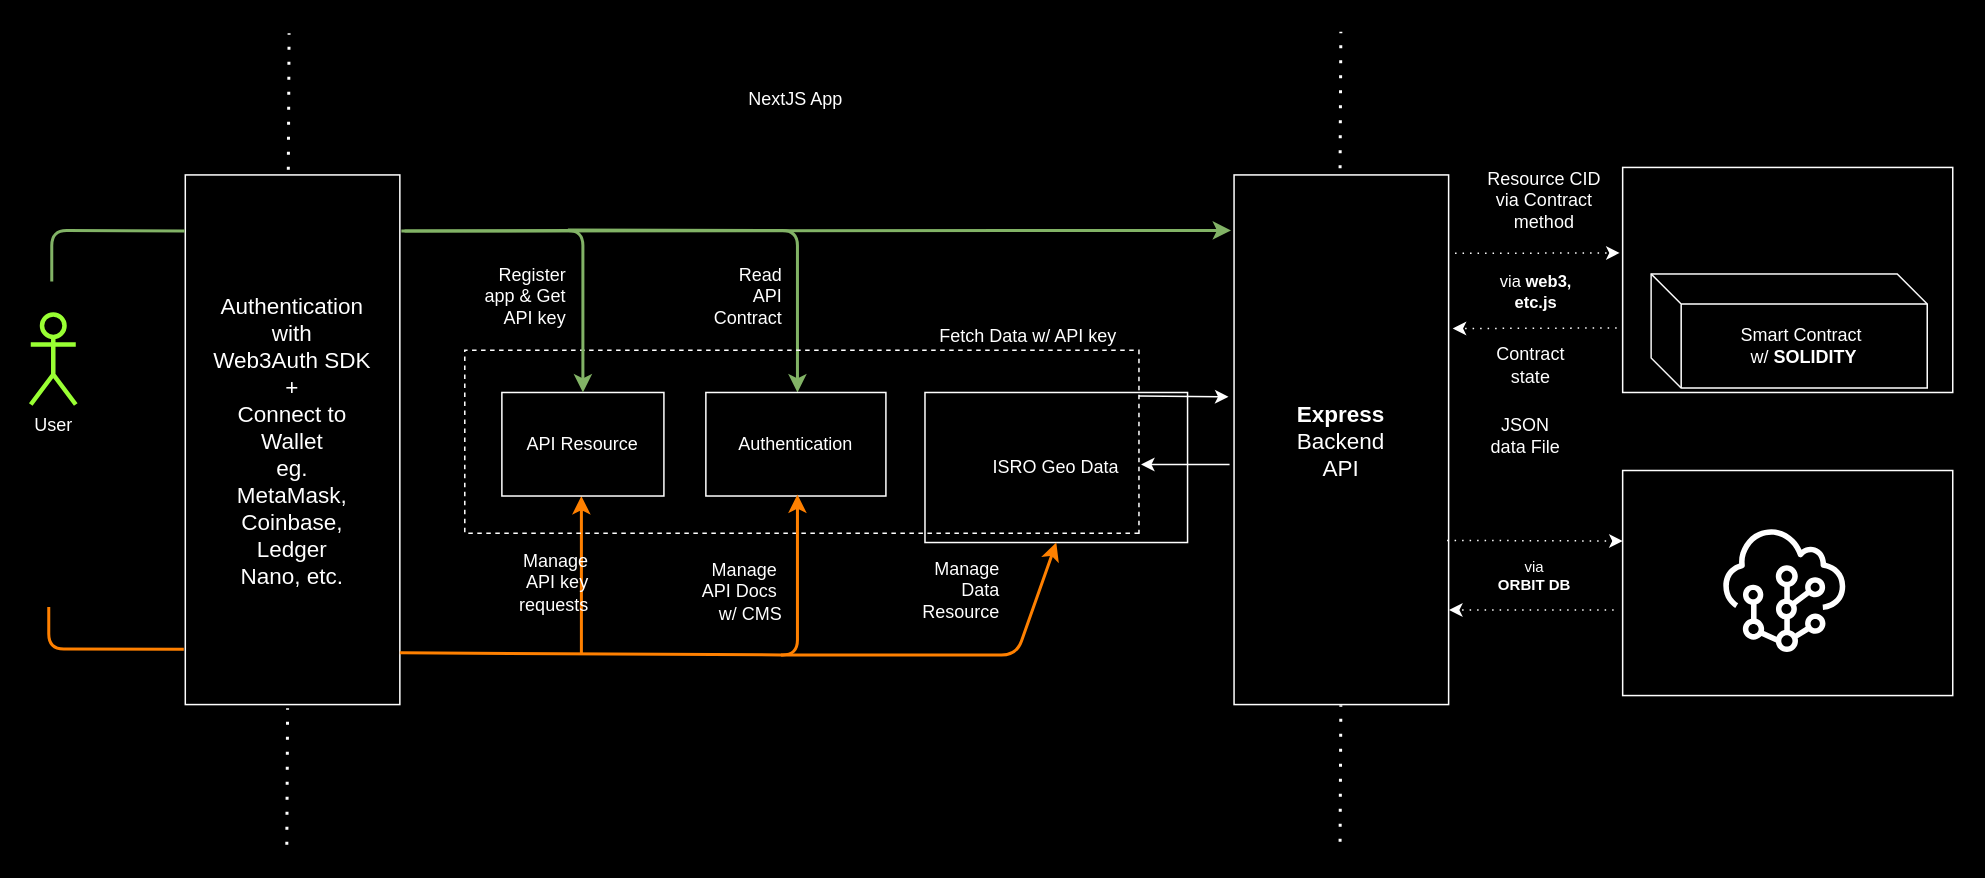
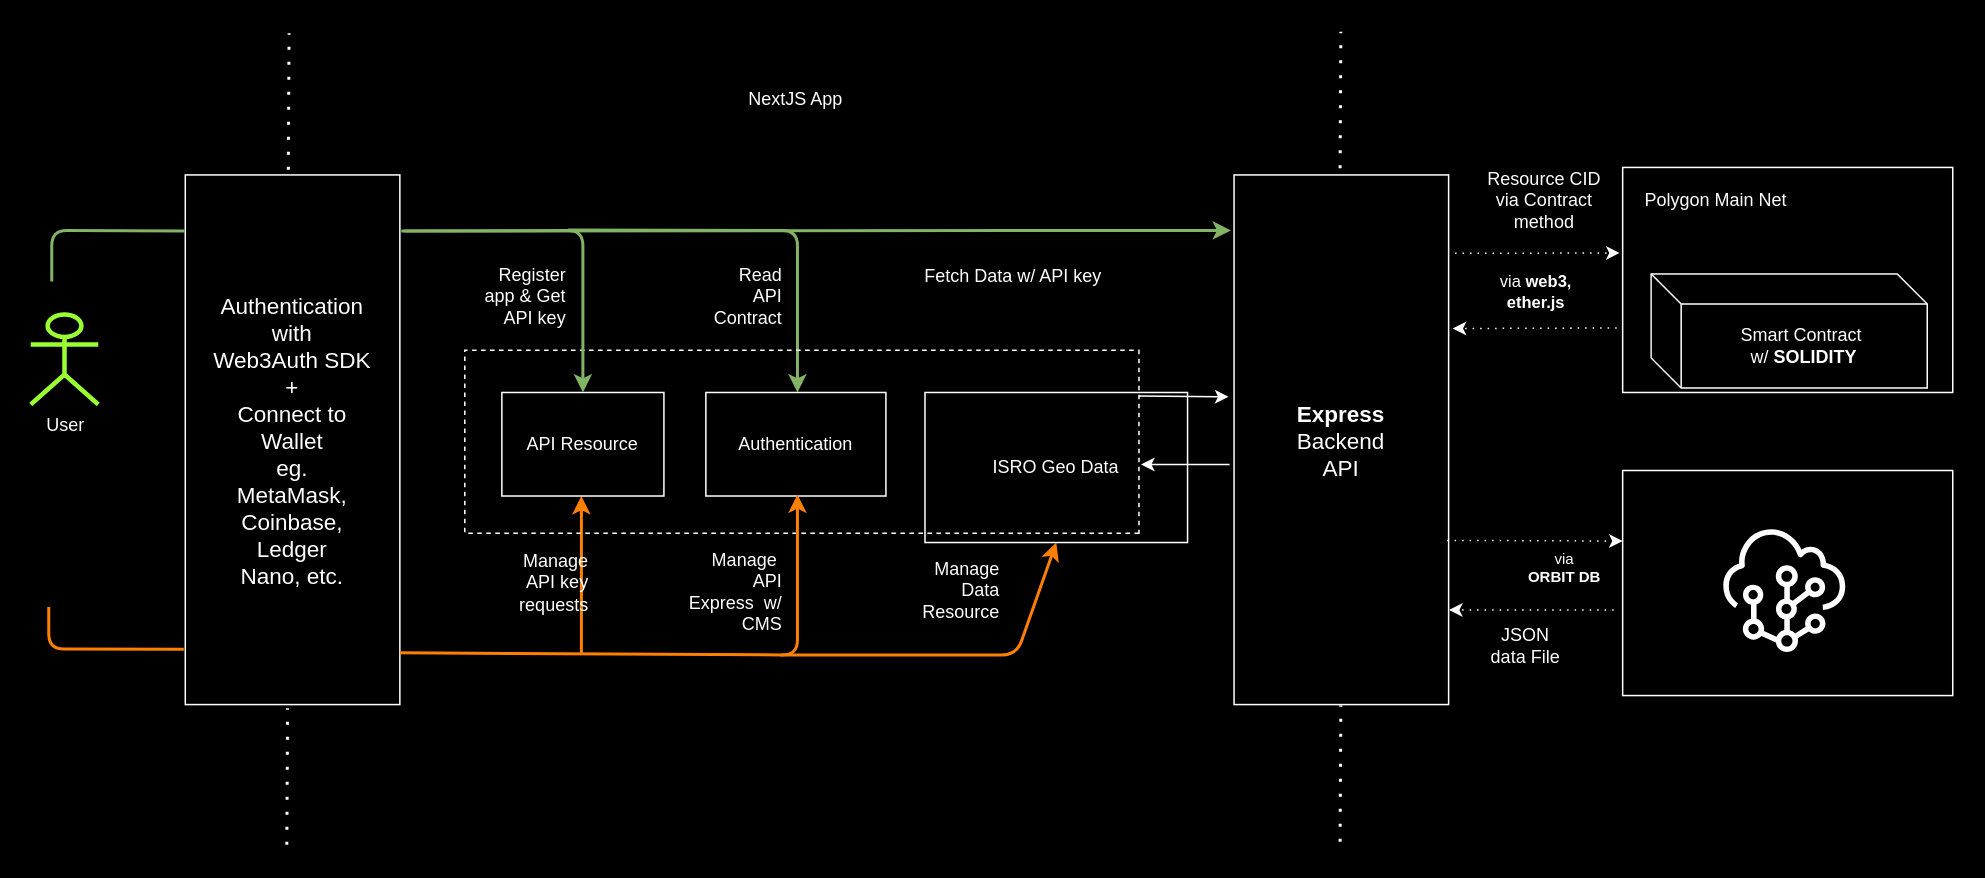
node "Polygon Main Net": added
node "via web3, etc.js": label "via web3, etc.js" -> "via web3, ether.js"
node "Fetch Data w/ API key": moved (1018, 337) -> (1003, 277)
node "User": size 45x90 -> 68x90
node "Contract state": removed
node "JSON data File": moved (1526, 436) -> (1526, 646)
node "via ORBIT DB": moved (1535, 575) -> (1565, 568)
node "Manage API Docs w/ CMS": label "Manage API Docs w/ CMS" -> "Manage API Express w/ CMS"
